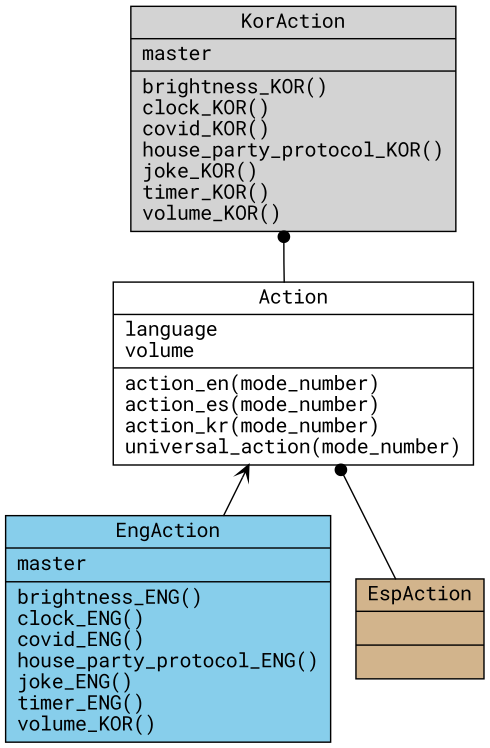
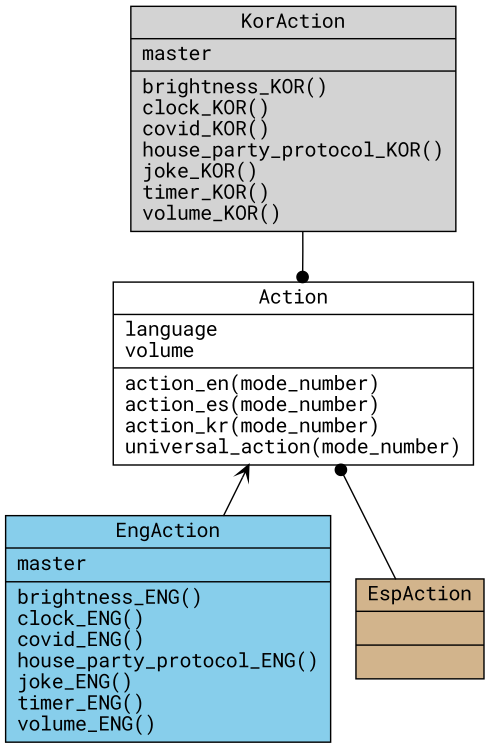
edge "Action" -> "KorAction": reversed
node "EngAction": text "volume_KOR()" -> "volume_ENG()"
